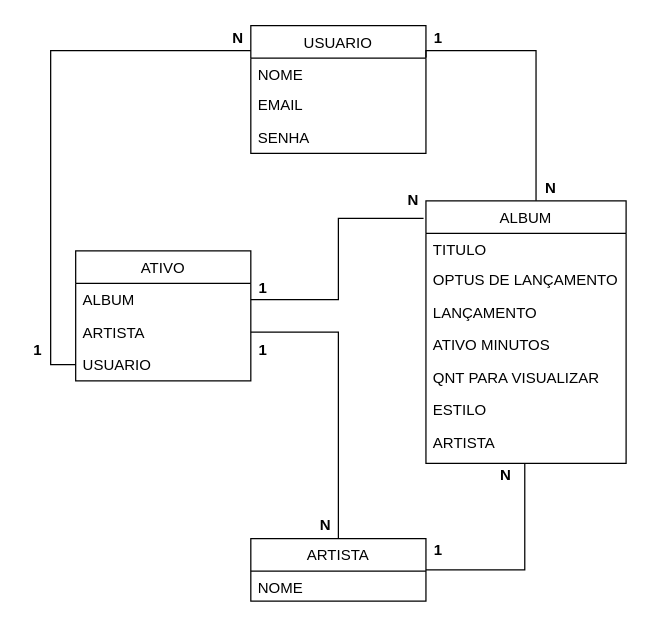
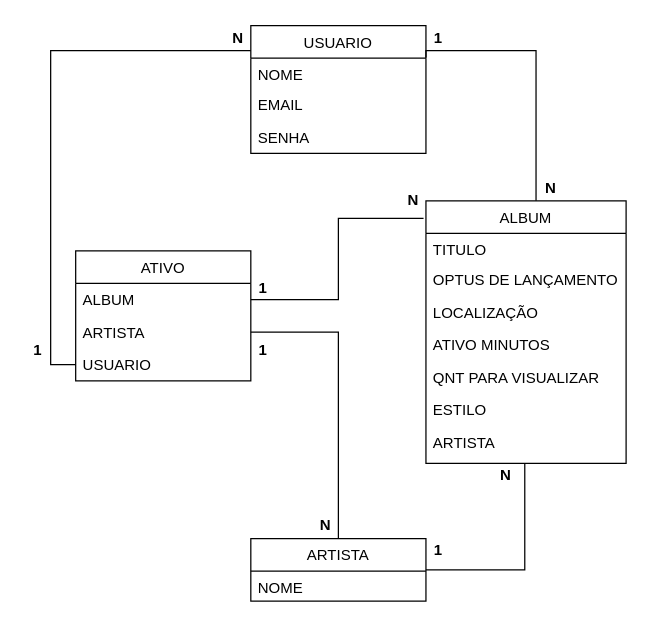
node "LANÇAMENTO": label "LANÇAMENTO" -> "LOCALIZAÇÃO"
